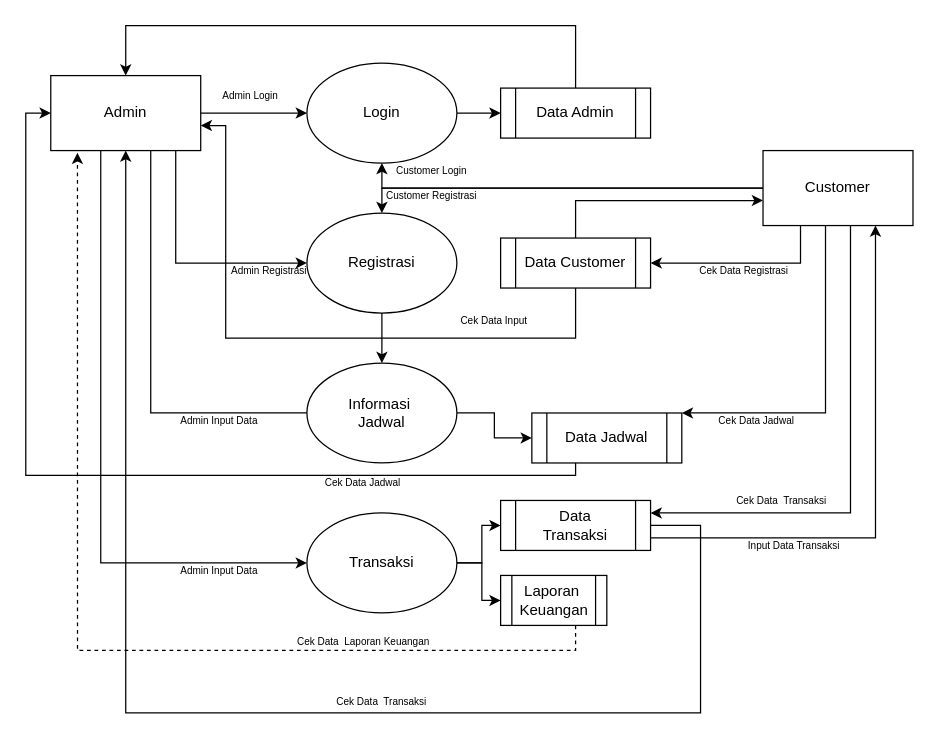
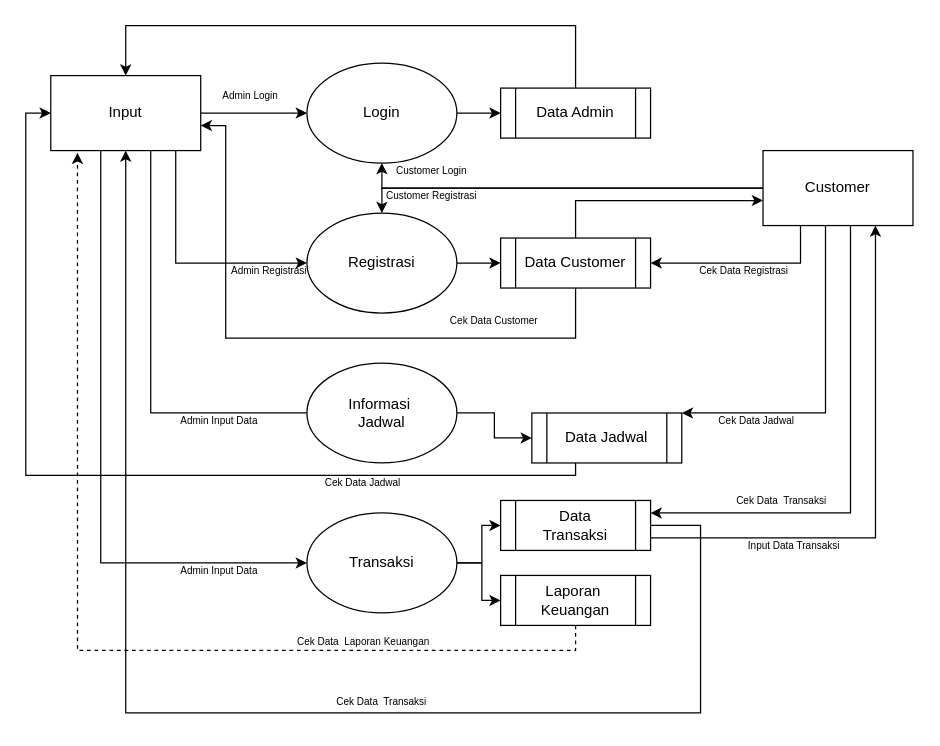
node "Admin": label "Admin" -> "Input"
node "Cek Data Input": label "Cek Data Input" -> "Cek Data Customer"
edge "Registrasi" -> "Informasi Jadwal": now "Registrasi" -> "Data Customer"
node "Laporan Keuangan": size 106x50 -> 150x50
